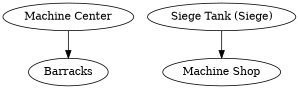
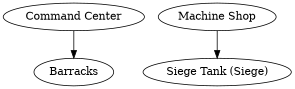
node "Machine Center": label "Machine Center" -> "Command Center"
edge "Siege Tank (Siege)" -> "Machine Shop": reversed
